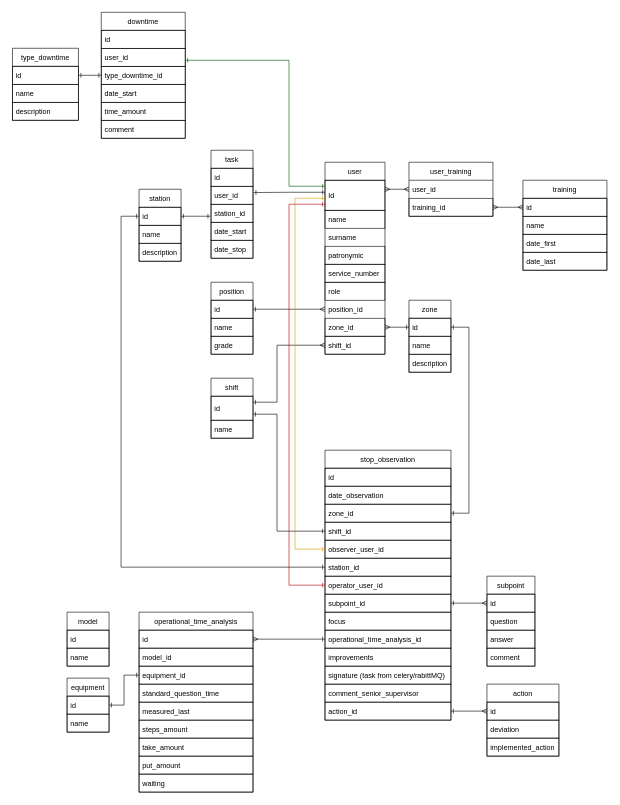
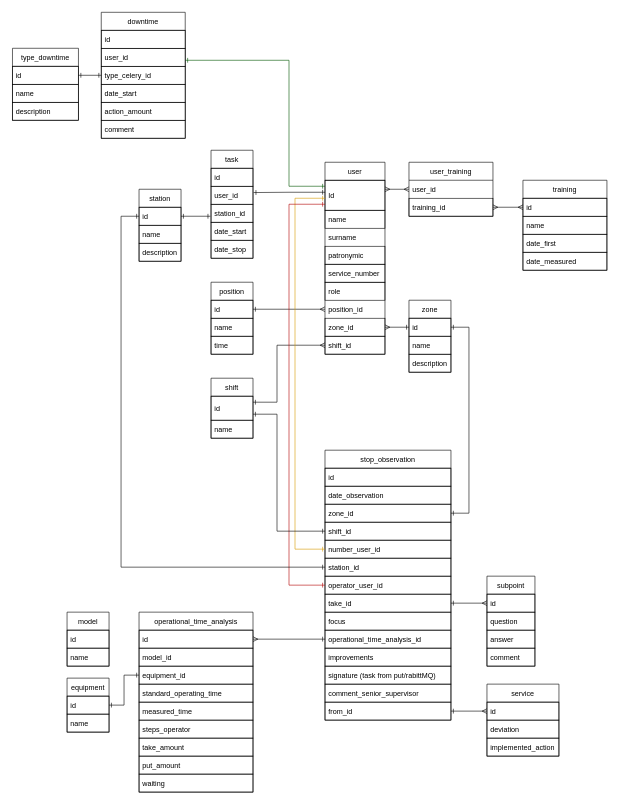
node "type_downtime_id": label "type_downtime_id" -> "type_celery_id"
node "time_amount": label "time_amount" -> "action_amount"
node "date_last": label "date_last" -> "date_measured"
node "grade": label "grade" -> "time"
node "observer_user_id": label "observer_user_id" -> "number_user_id"
node "subpoint_id": label "subpoint_id" -> "take_id"
node "signature (task from celery/rabittMQ)": label "signature (task from celery/rabittMQ)" -> "signature (task from put/rabittMQ)"
node "standard_question_time": label "standard_question_time" -> "standard_operating_time"
node "action": label "action" -> "service"
node "measured_last": label "measured_last" -> "measured_time"
node "action_id": label "action_id" -> "from_id"
node "steps_amount": label "steps_amount" -> "steps_operator"
